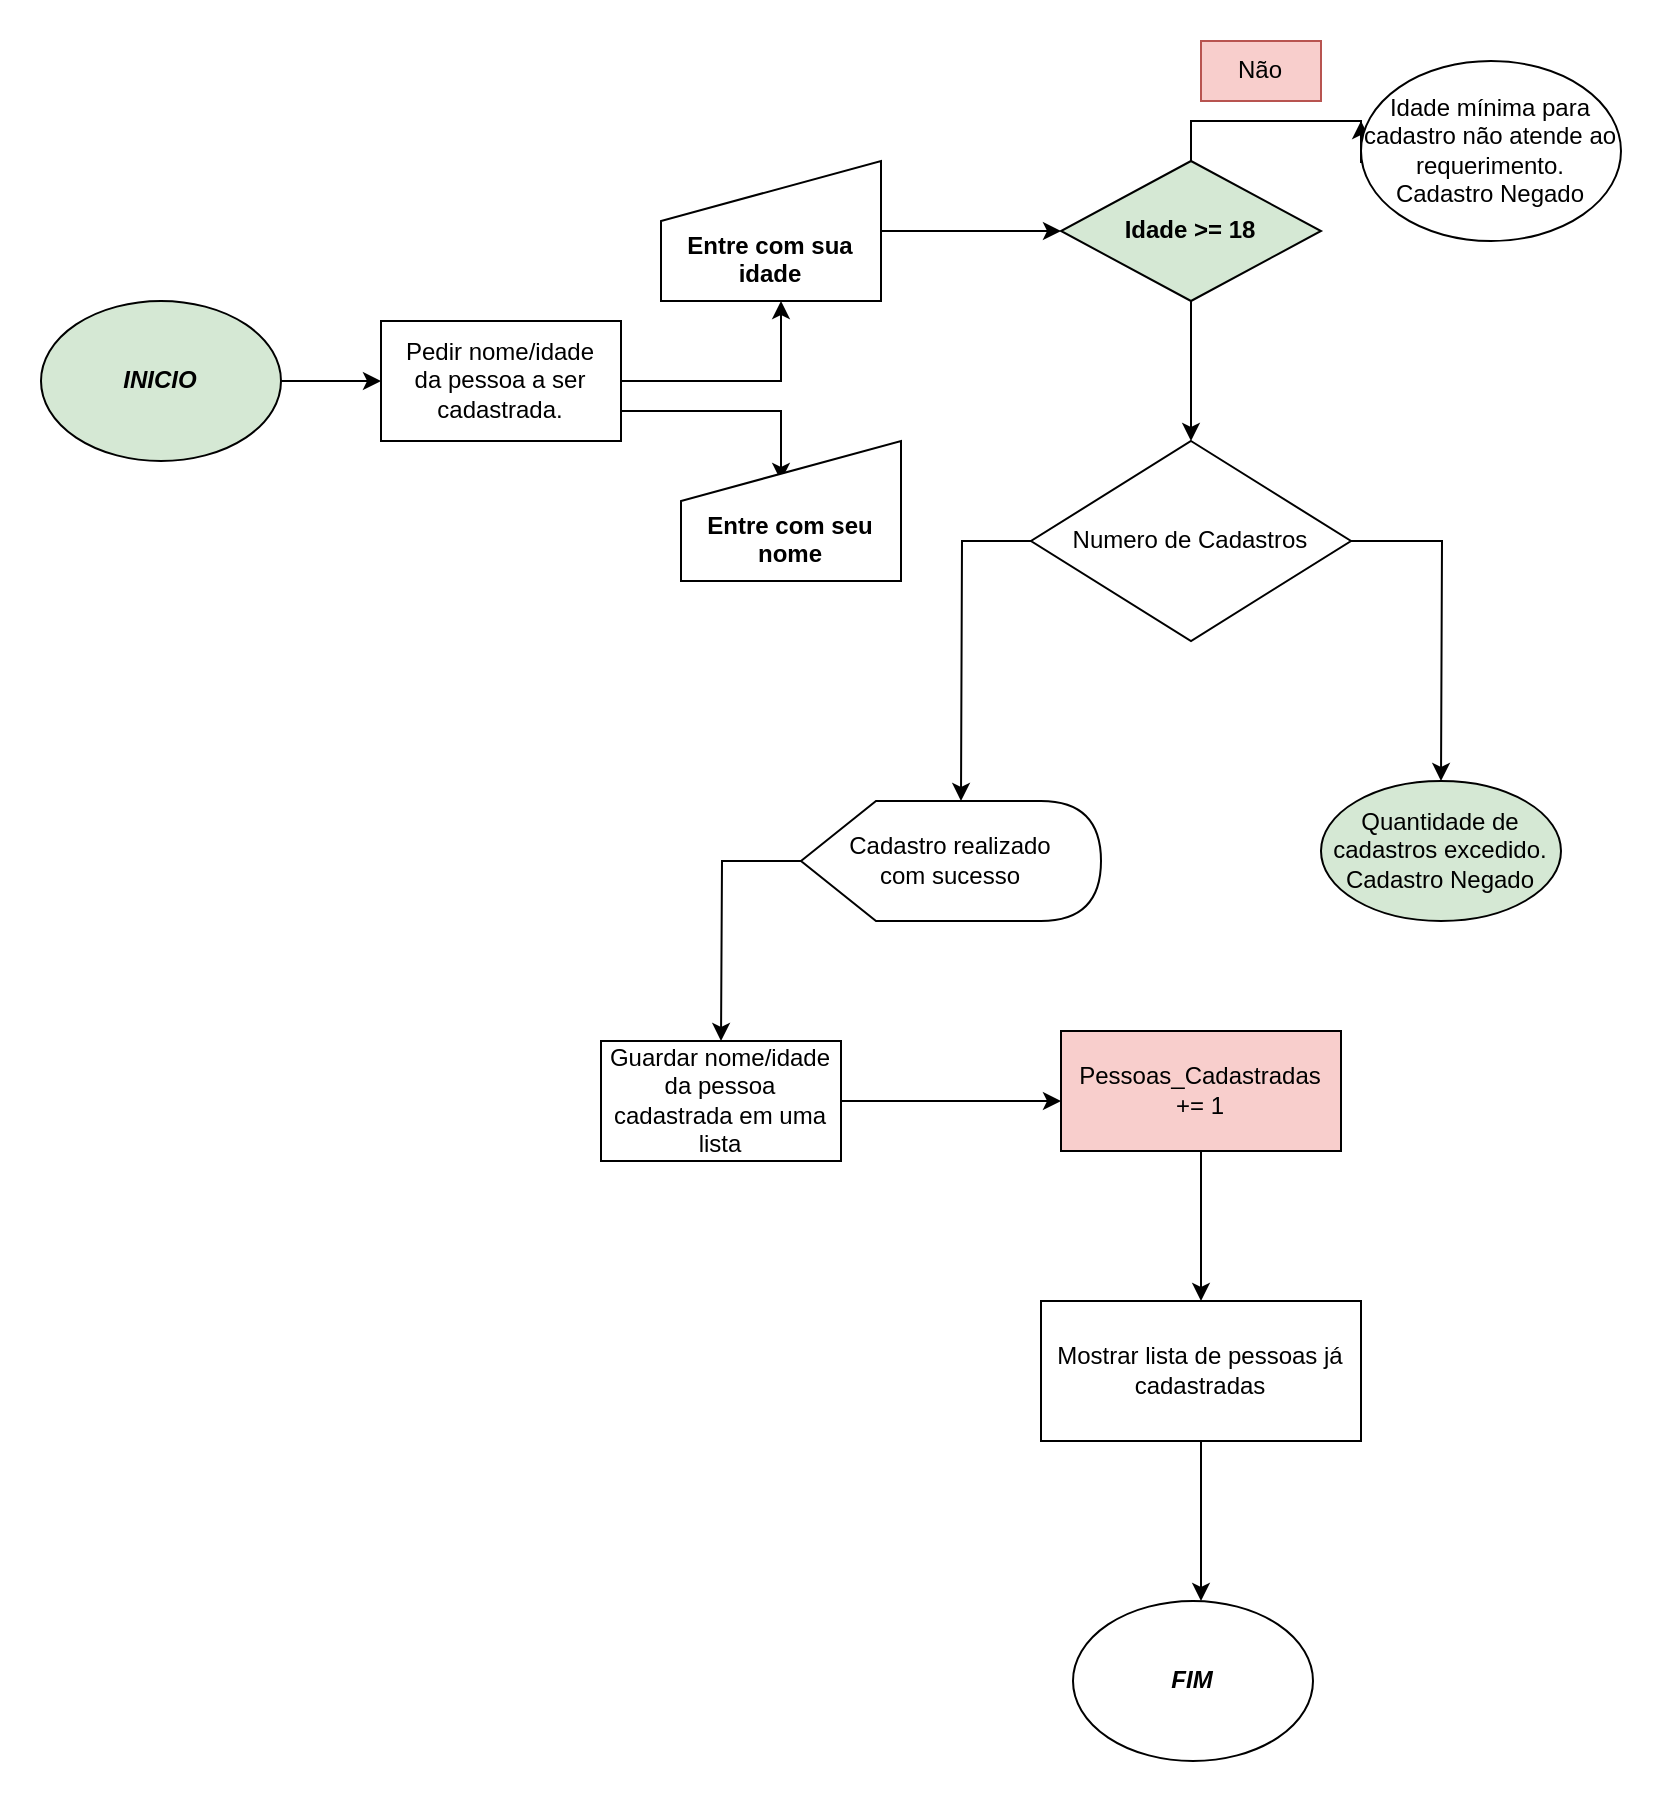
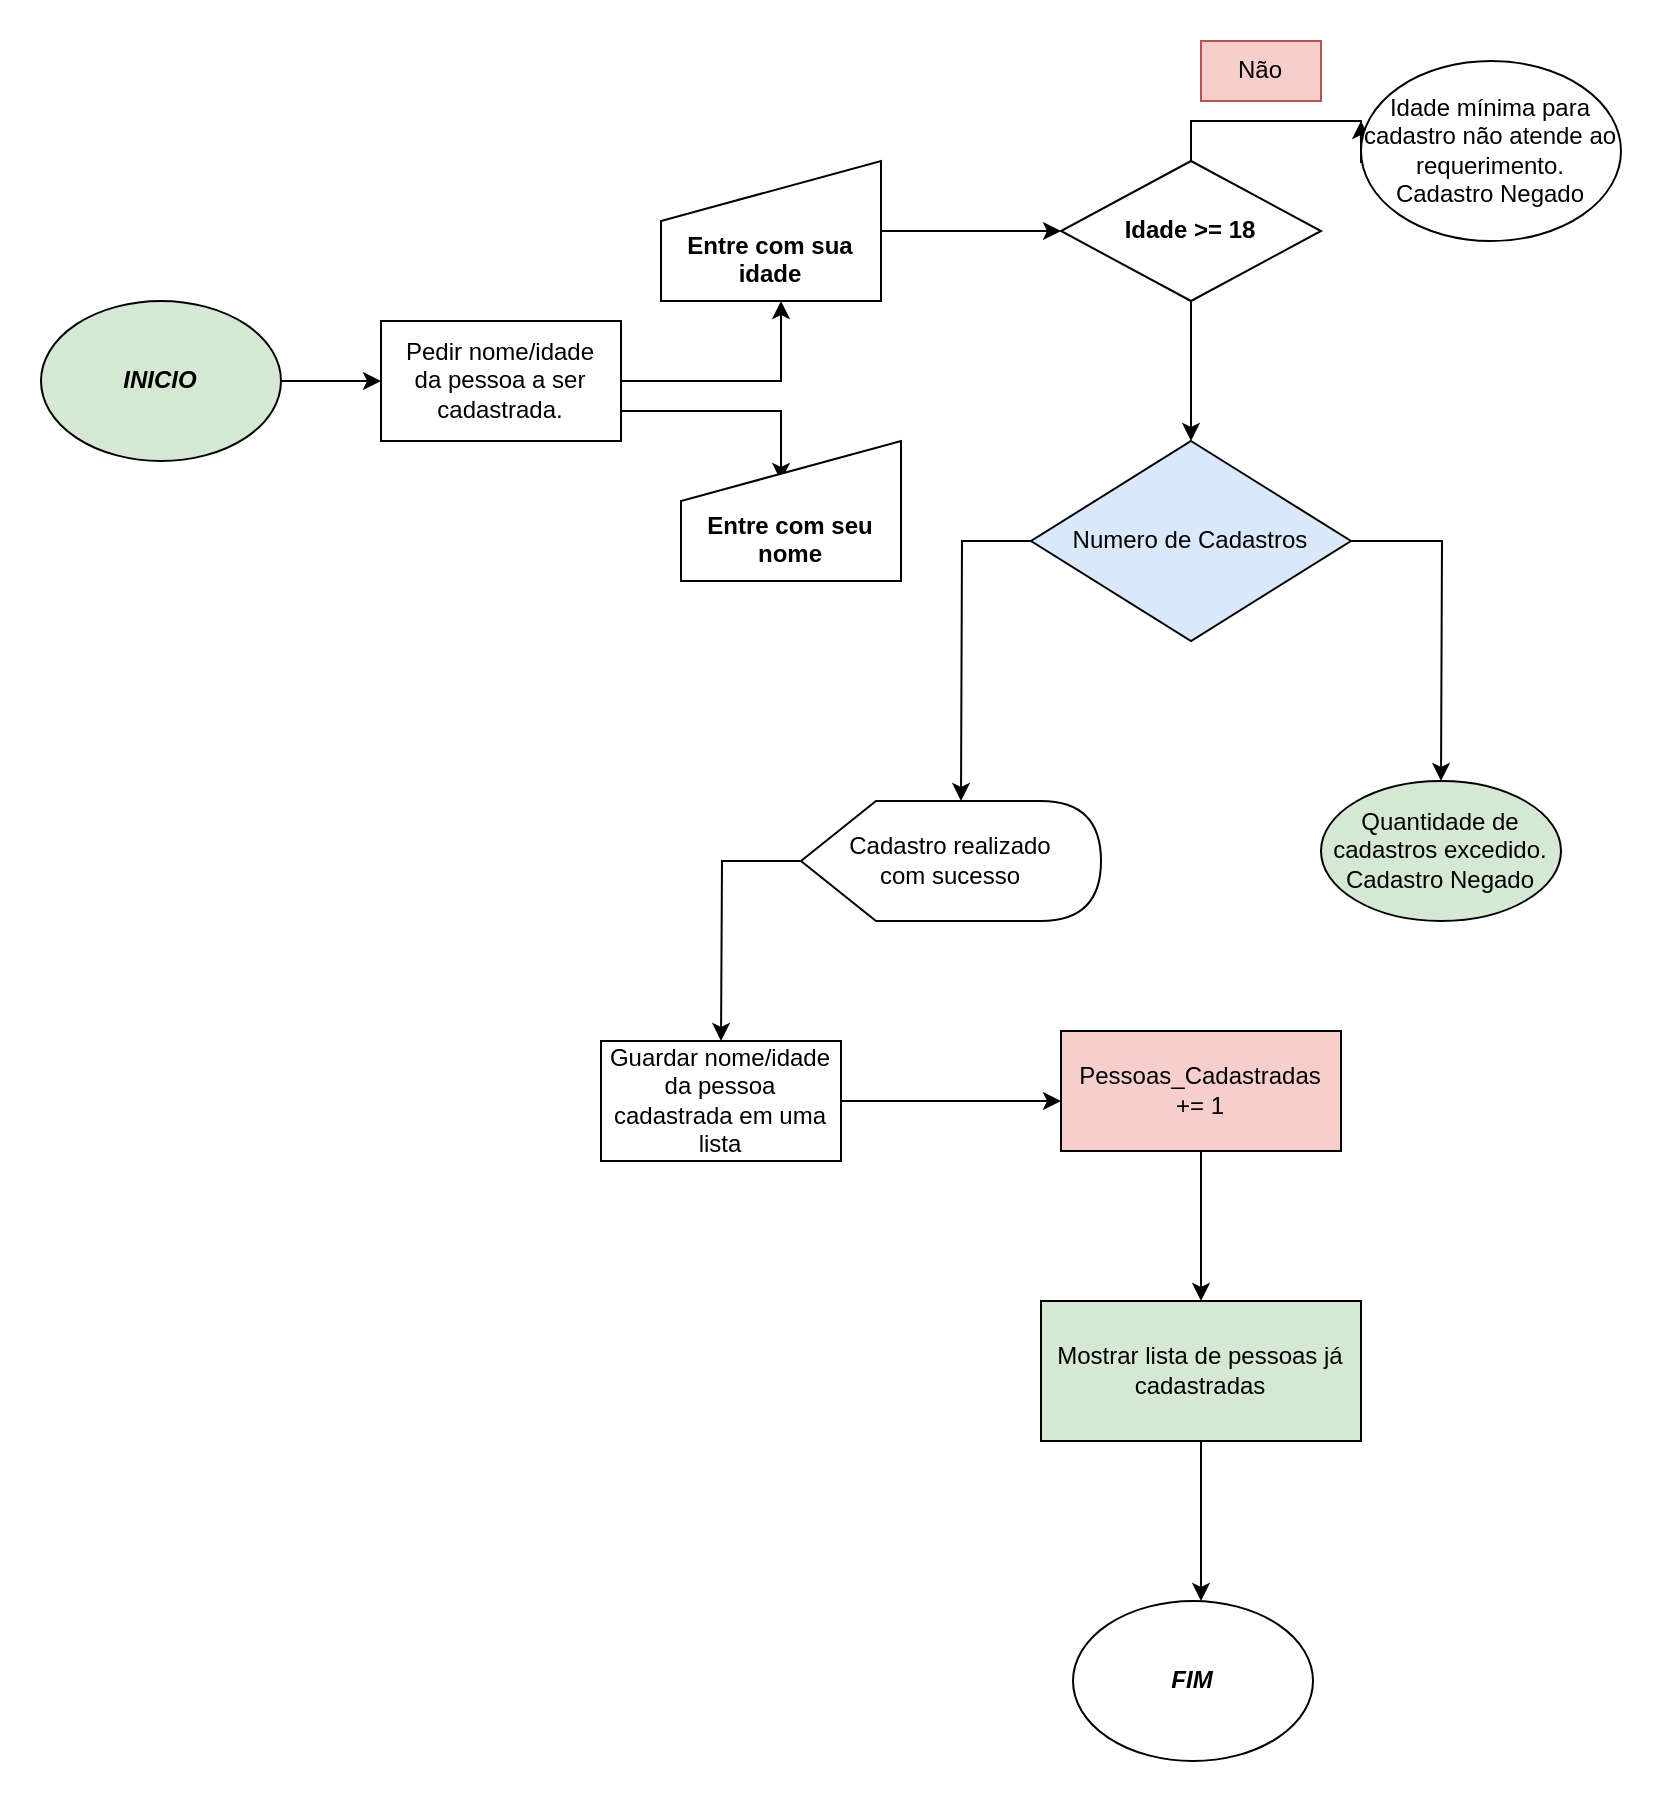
node "Idade >= 18": fillcolor #d5e8d4 -> #ffffff
node "Numero de Cadastros": fillcolor #ffffff -> #dae8fc
node "Mostrar lista de pessoas já cadastradas": fillcolor #ffffff -> #d5e8d4
